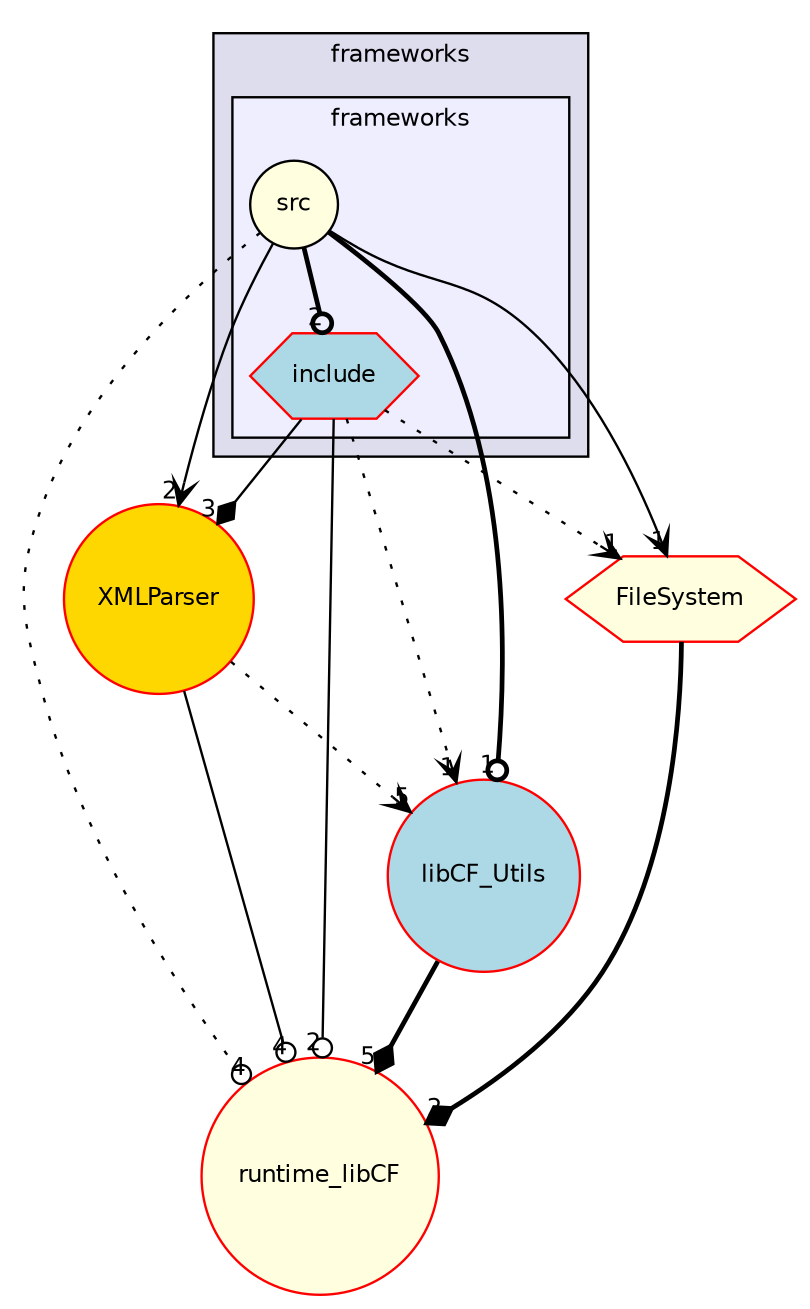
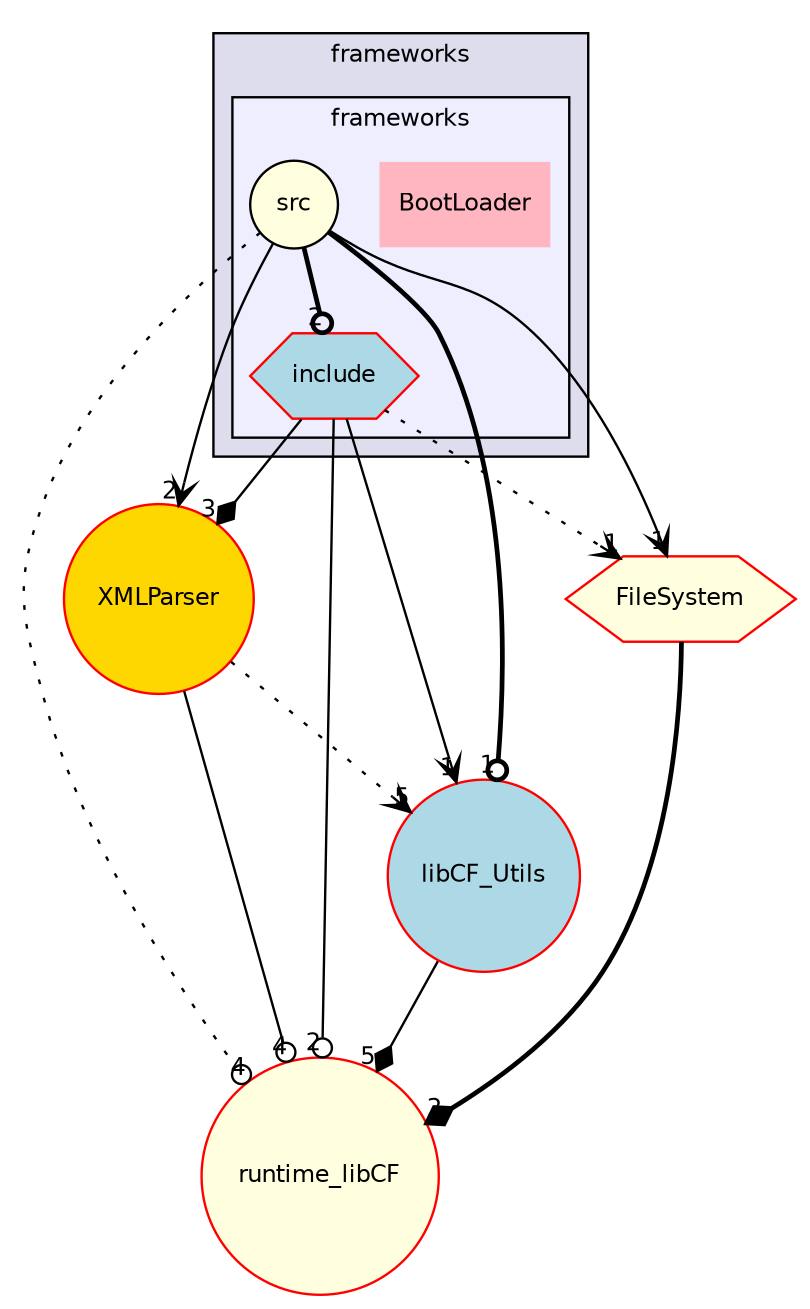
node "BootLoader": added
edge "include" -> "libCF_Utils": style dotted -> solid
edge "libCF_Utils" -> "runtime_libCF": style bold -> solid
